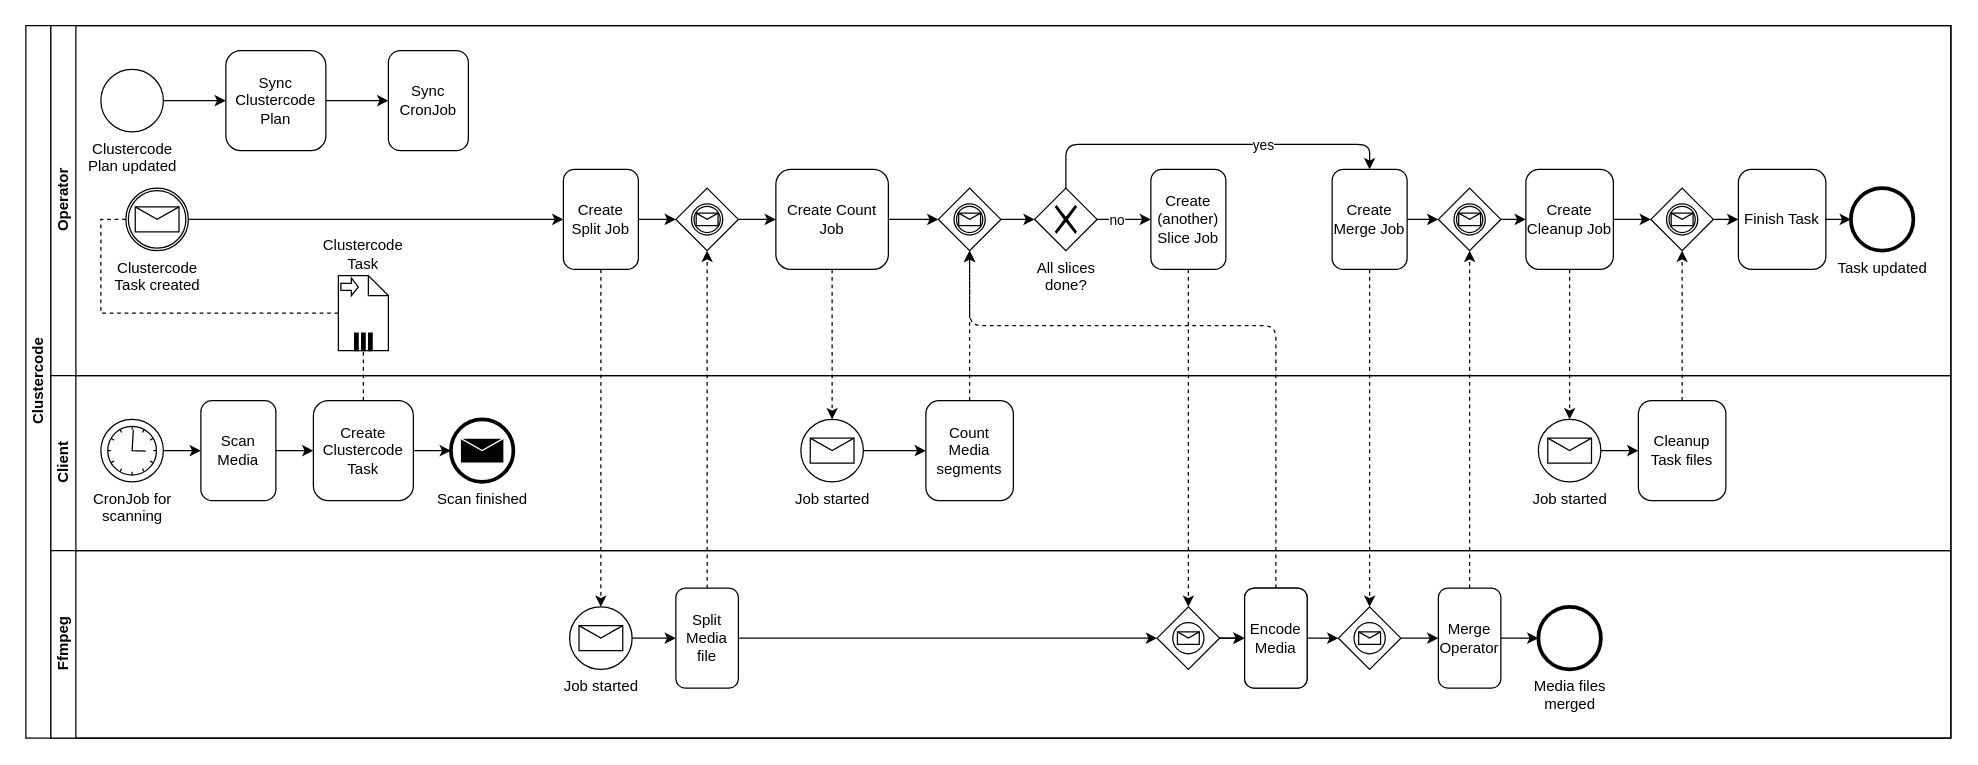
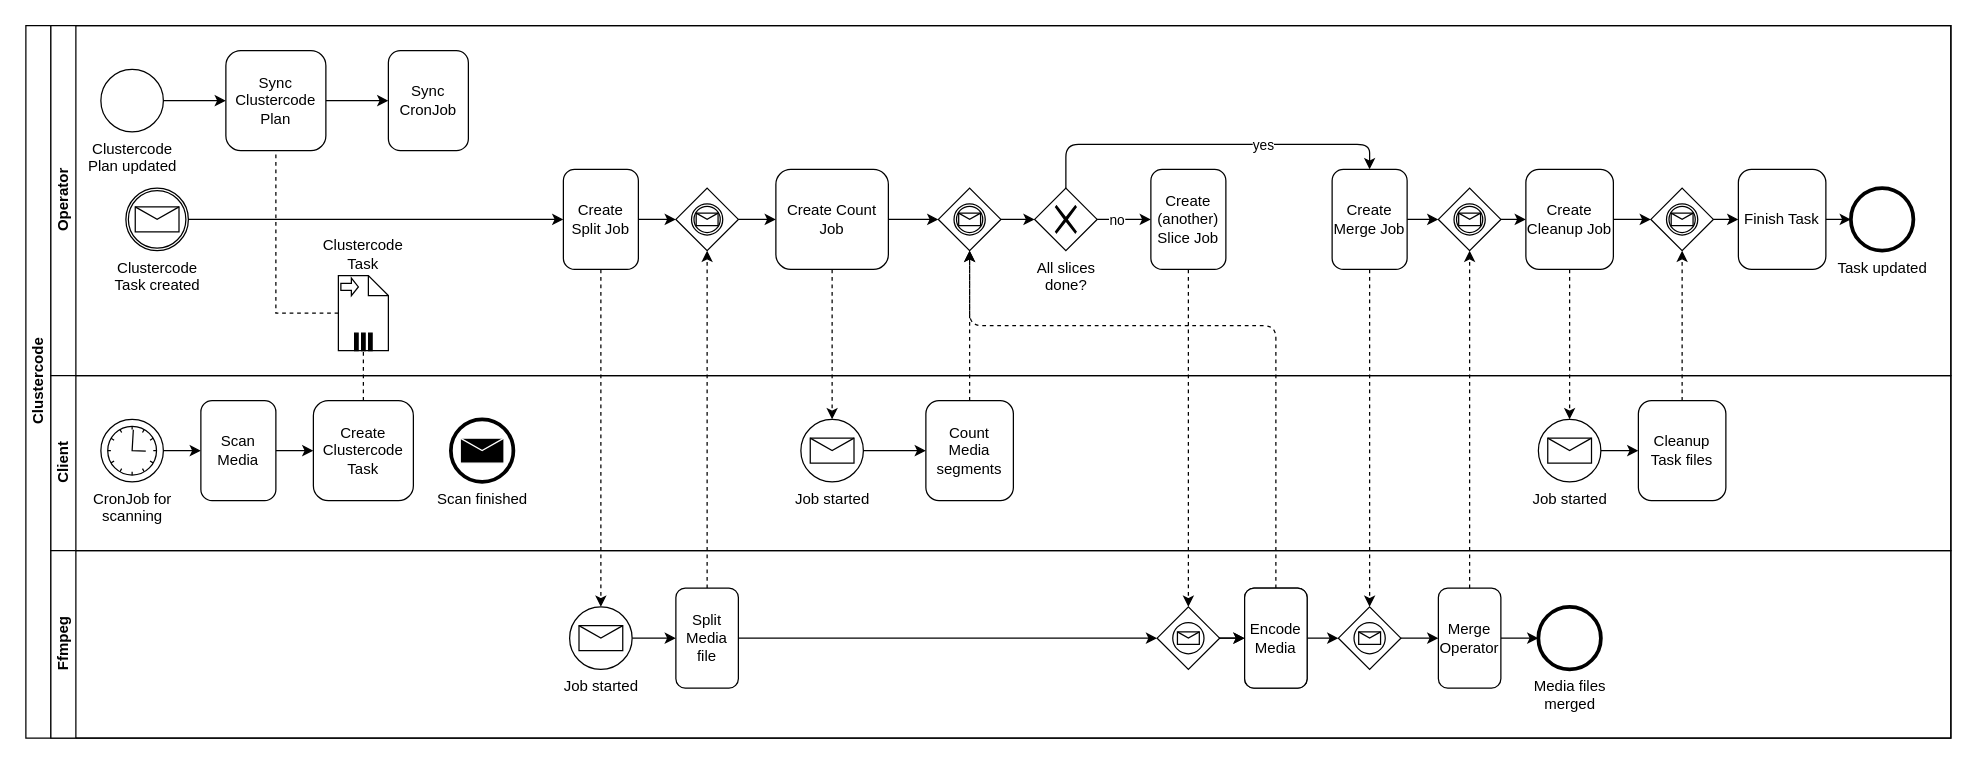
edge "Clustercode Task created" -- "Clustercode Task": now "Sync Clustercode Plan" -- "Clustercode Task"
edge "Create Clustercode Task" -> "Scan finished": removed
